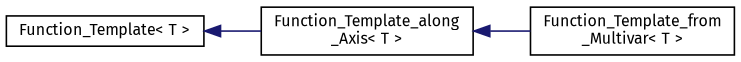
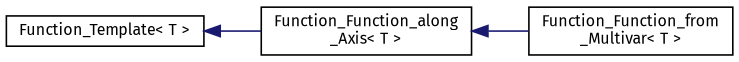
node "Function_Template_along _Axis< T >": label "Function_Template_along _Axis< T >" -> "Function_Function_along _Axis< T >"
node "Function_Template_from _Multivar< T >": label "Function_Template_from _Multivar< T >" -> "Function_Function_from _Multivar< T >"
